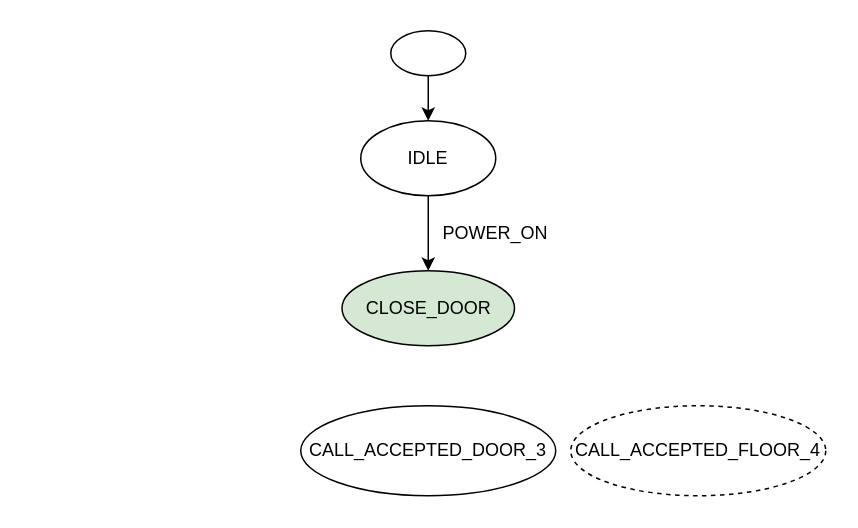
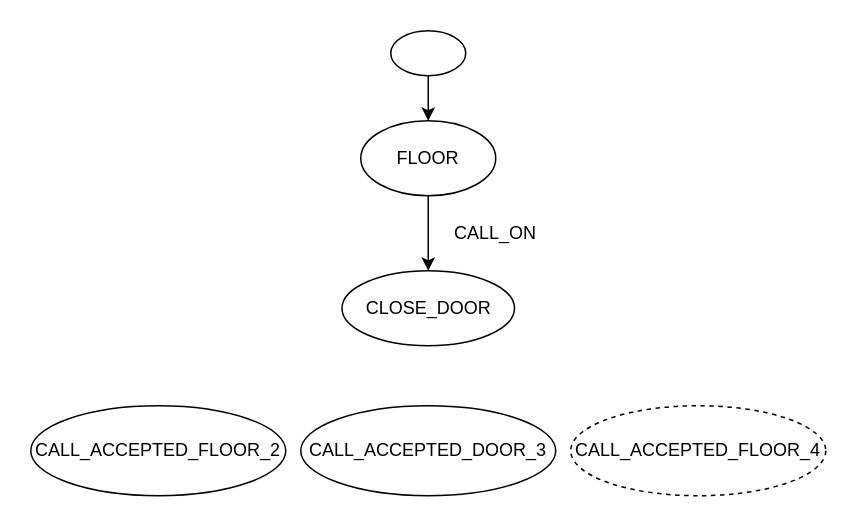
node "IDLE": label "IDLE" -> "FLOOR"
node "POWER_ON": label "POWER_ON" -> "CALL_ON"
node "CLOSE_DOOR": fillcolor #d5e8d4 -> #ffffff
node "CALL_ACCEPTED_FLOOR_2": added
